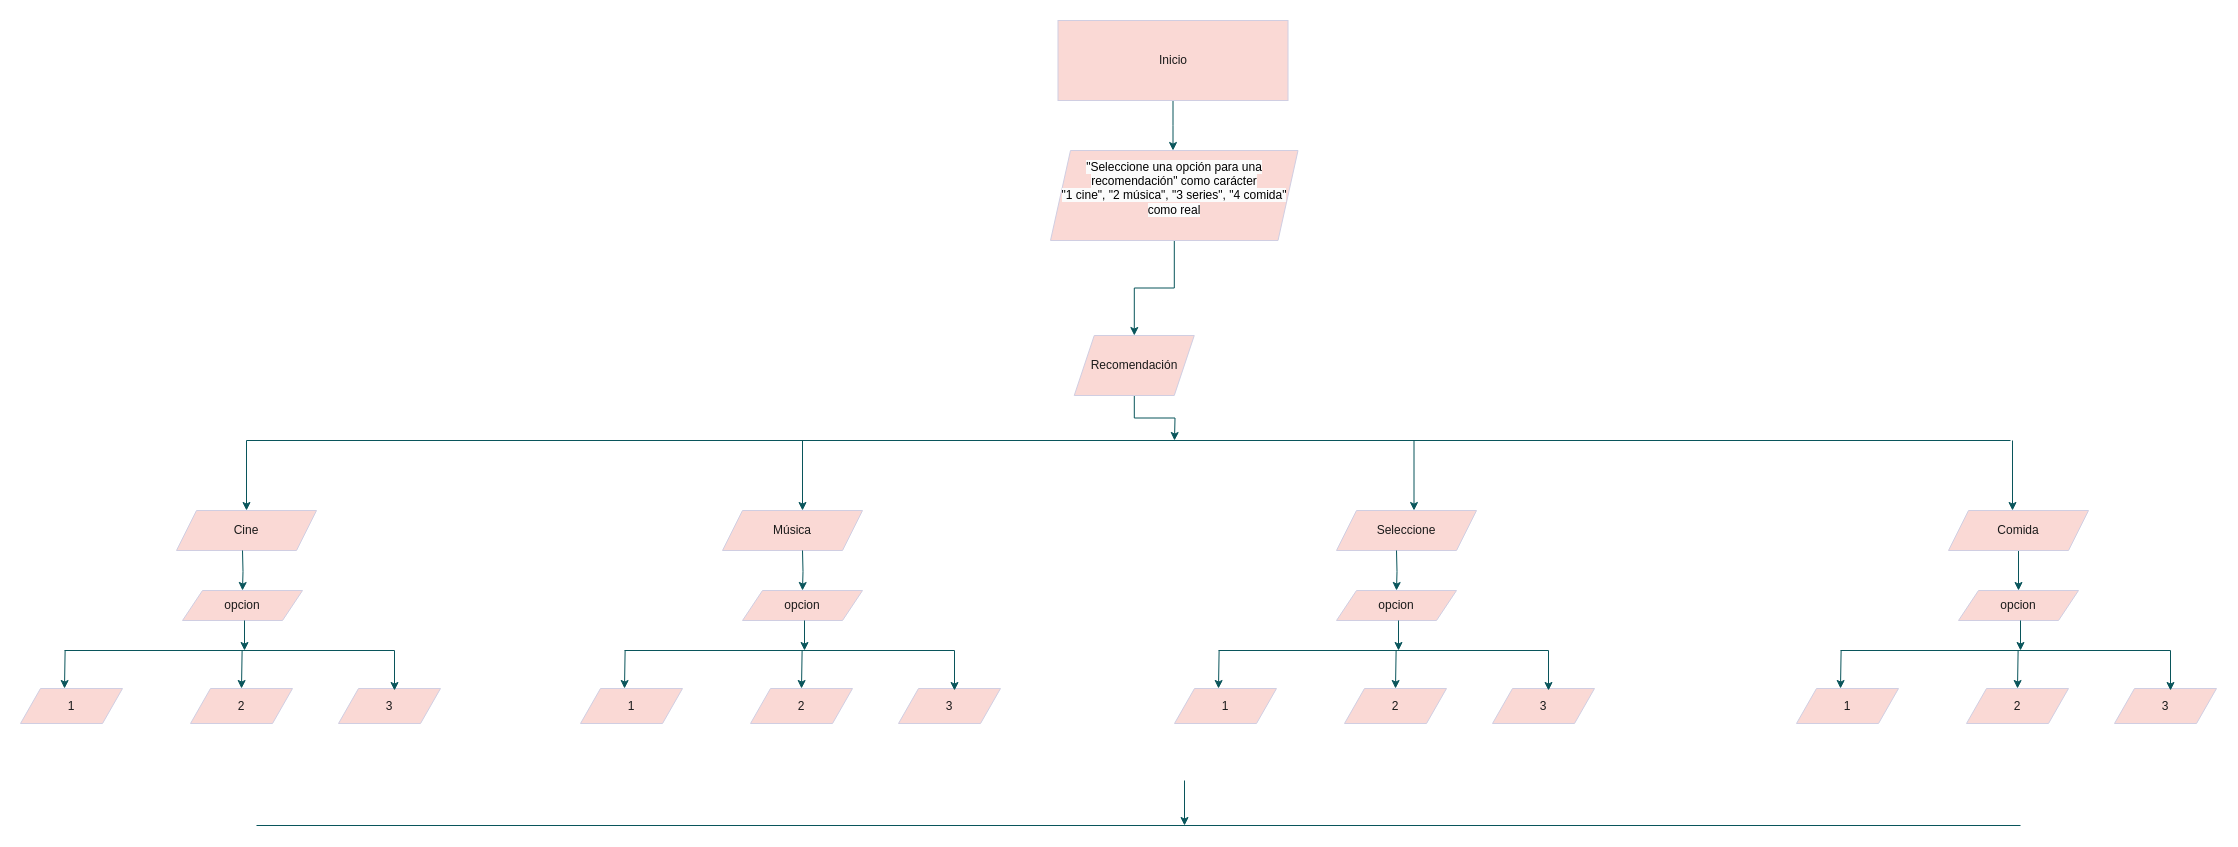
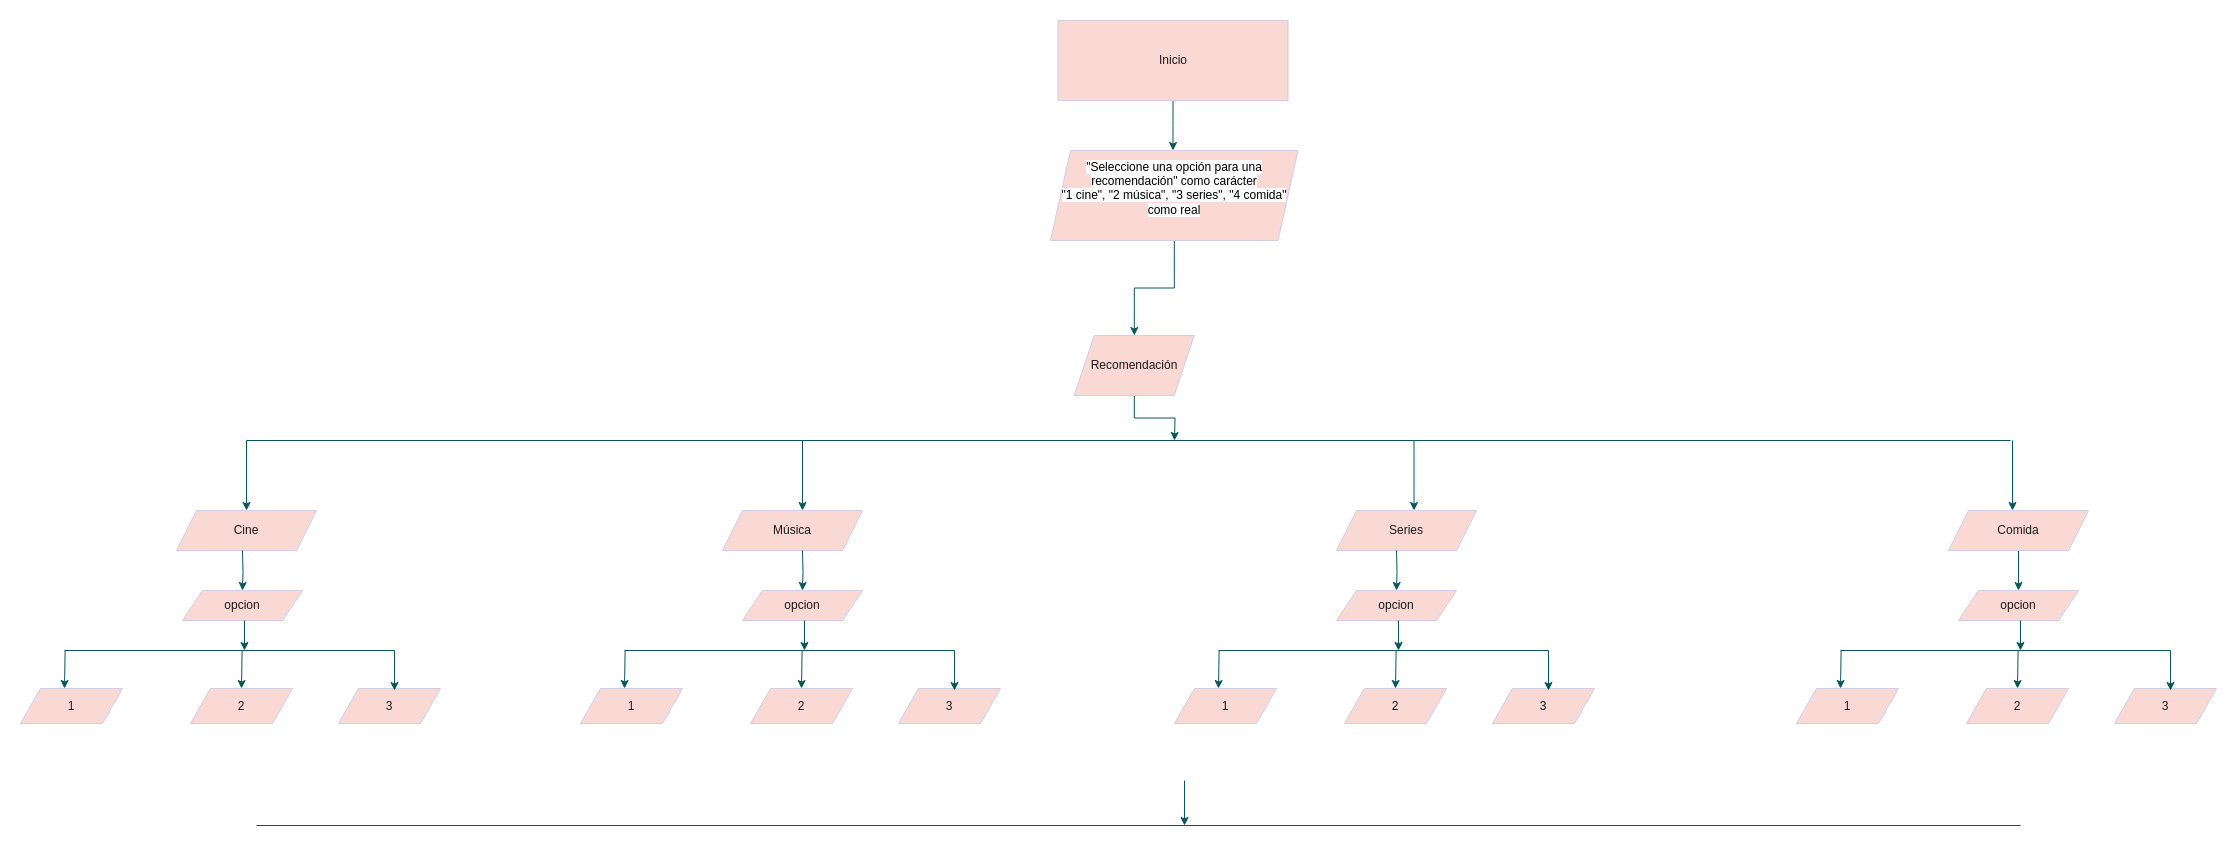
node "Seleccione": label "Seleccione" -> "Series"
